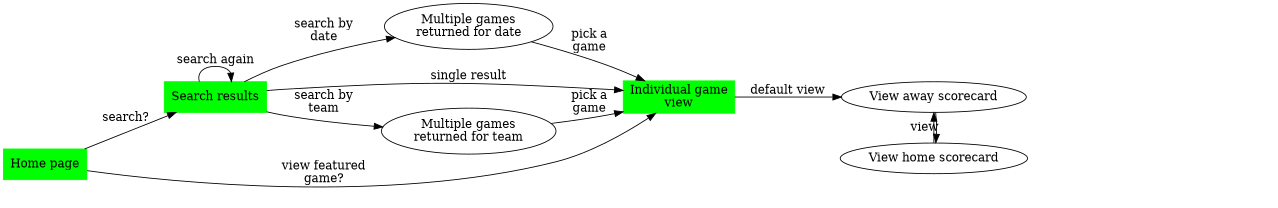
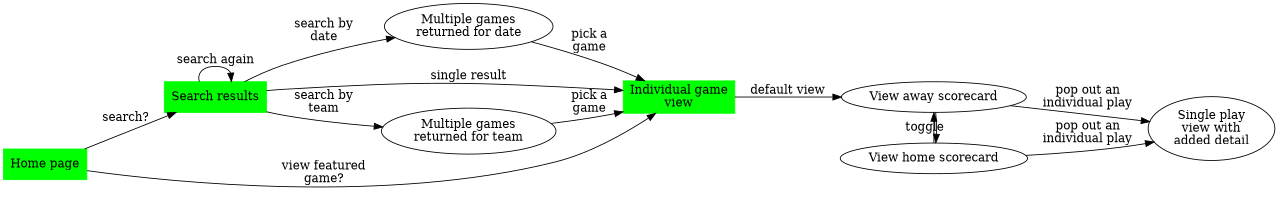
edge "View home scorecard" -> "View away scorecard": label "view" -> "toggle"
node "Single play view with added detail": added
